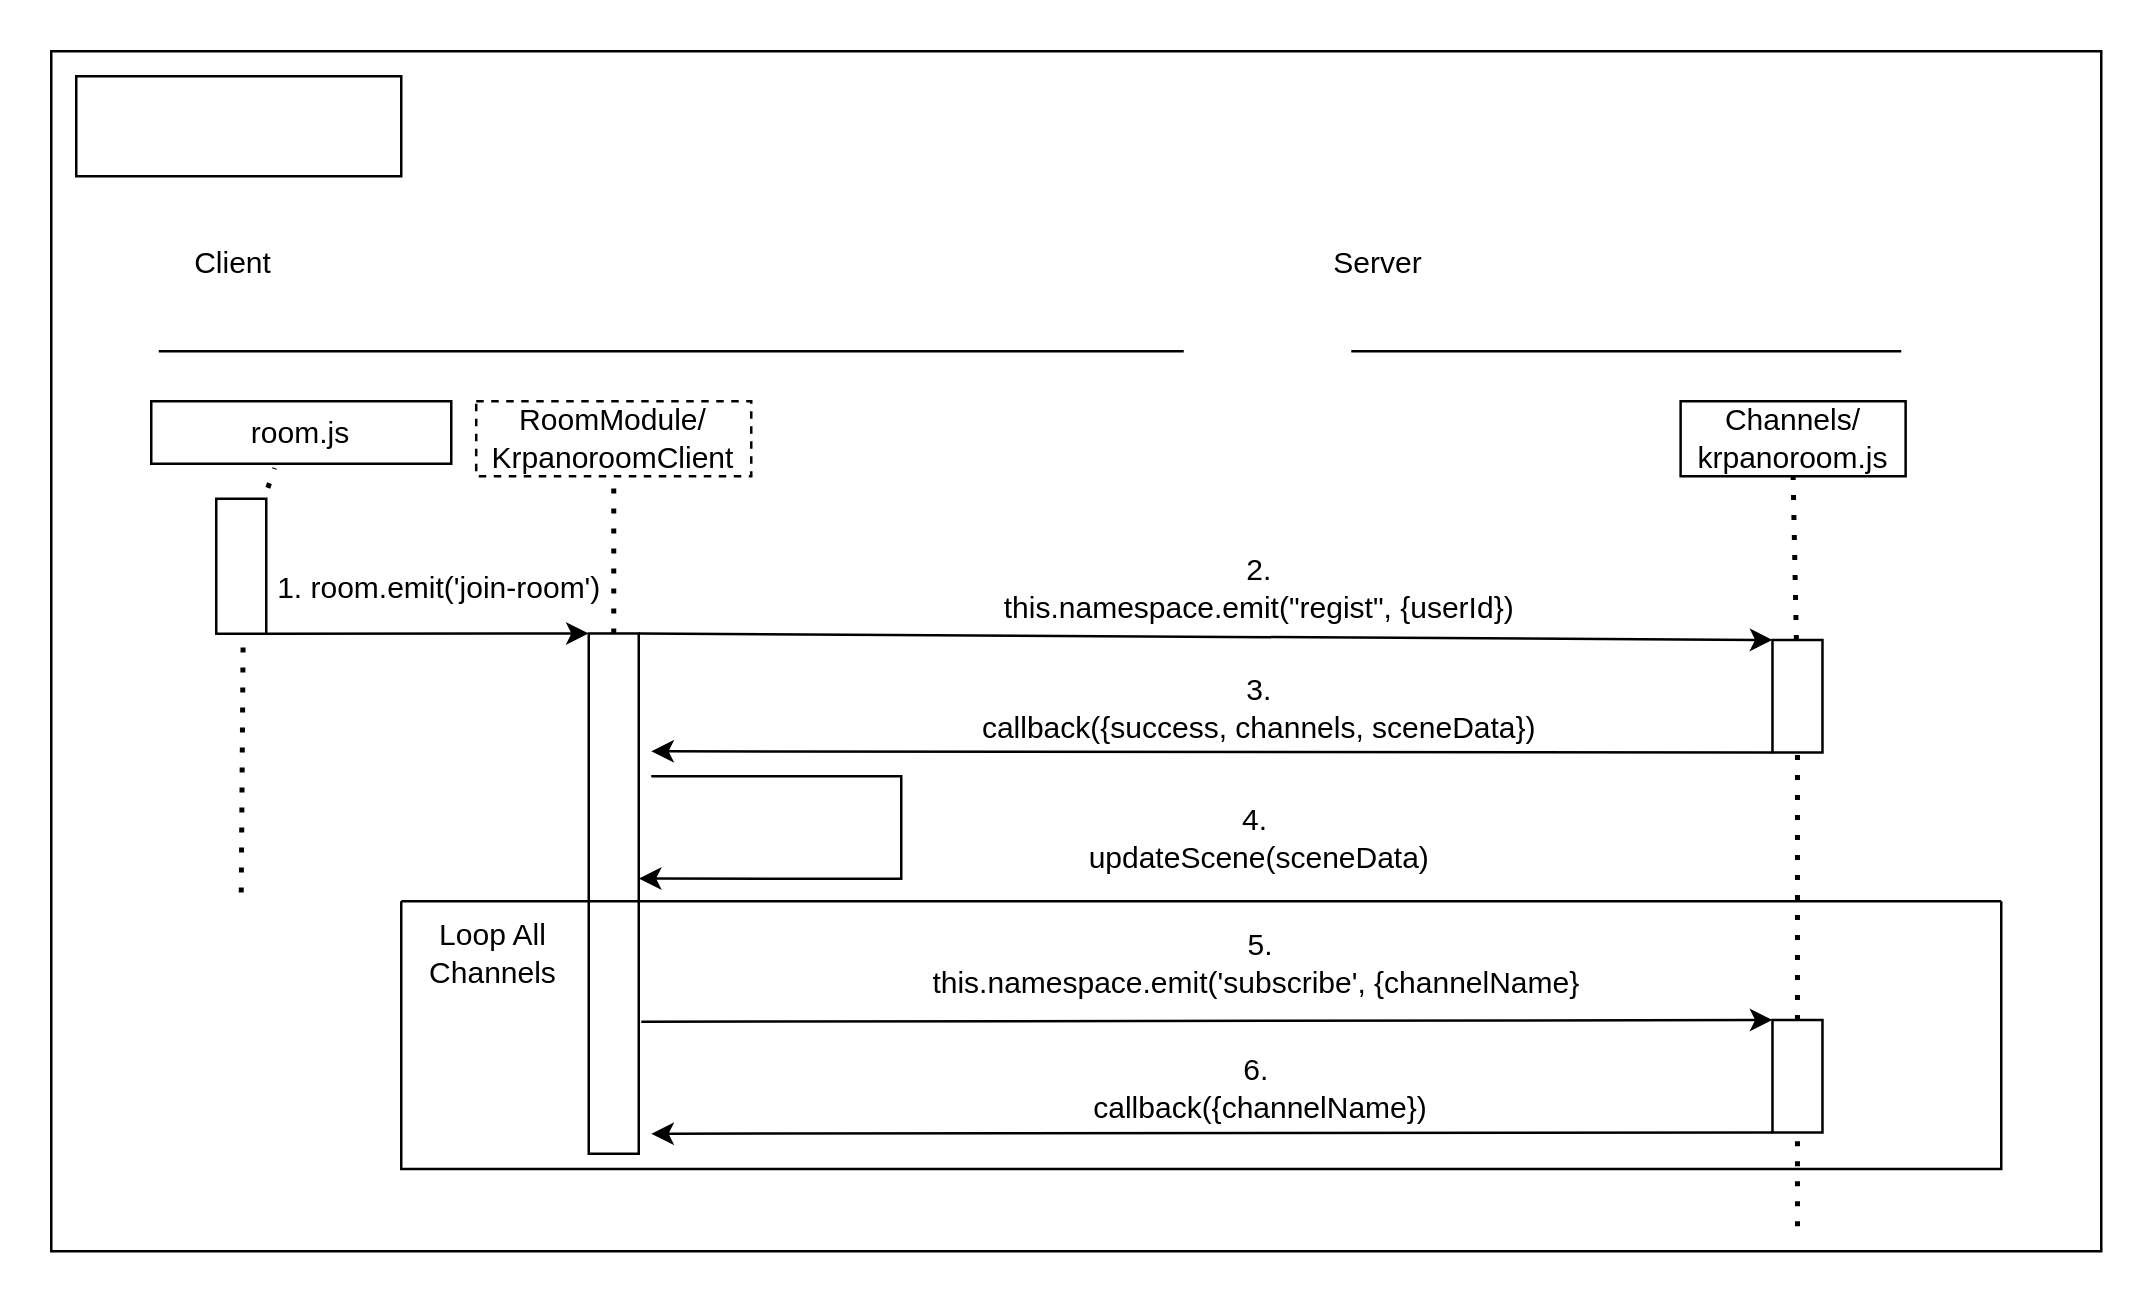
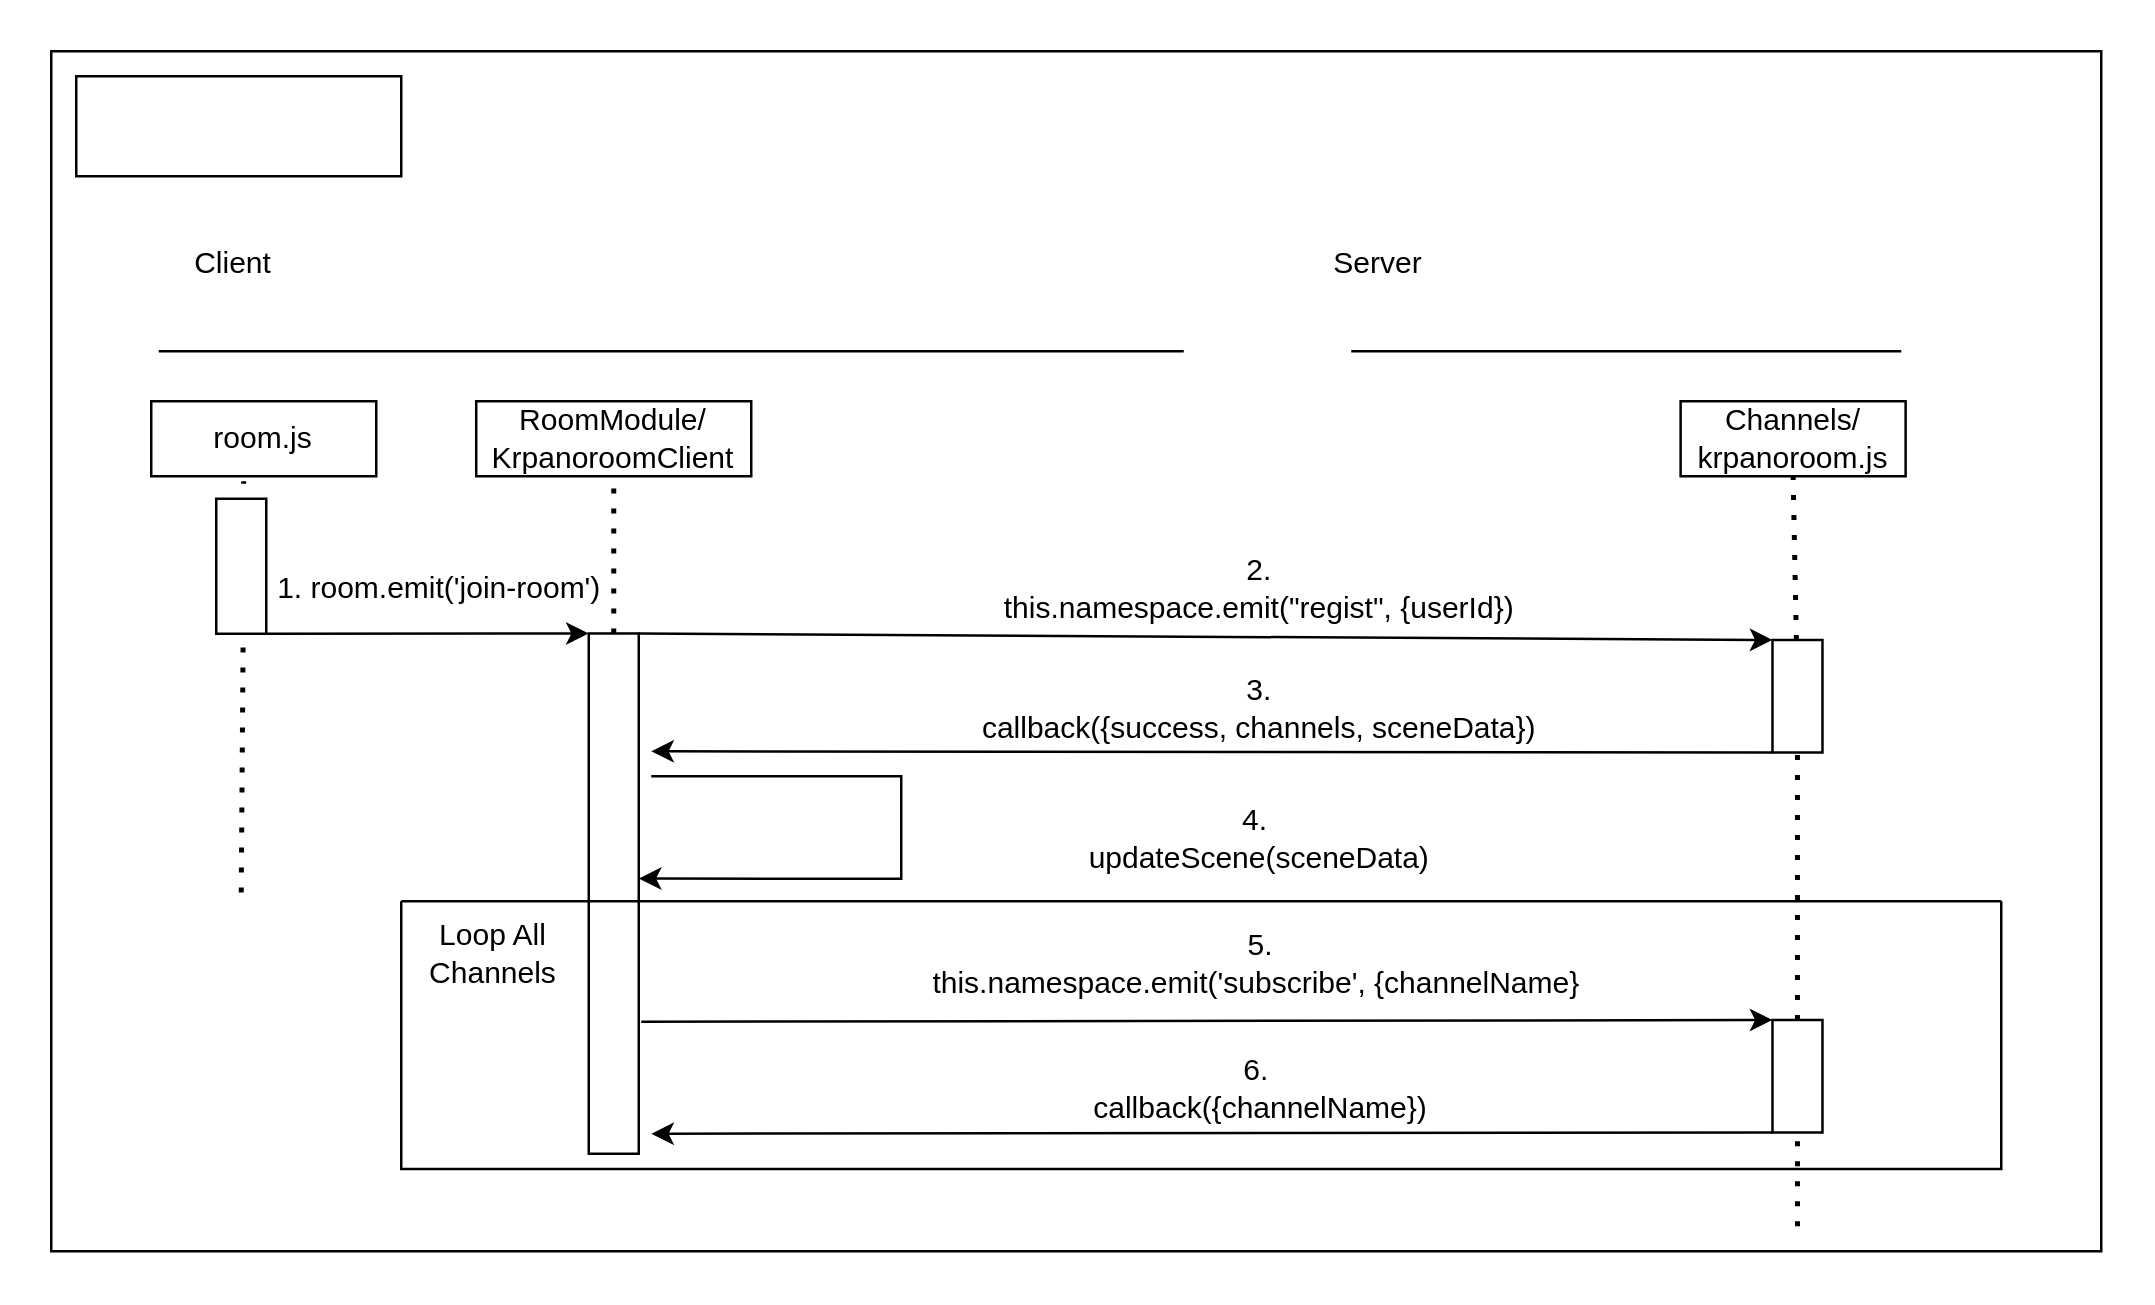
node "room.js": size 300x63 -> 225x75
node "RoomModule/ KrpanoroomClient": style dashed -> solid
